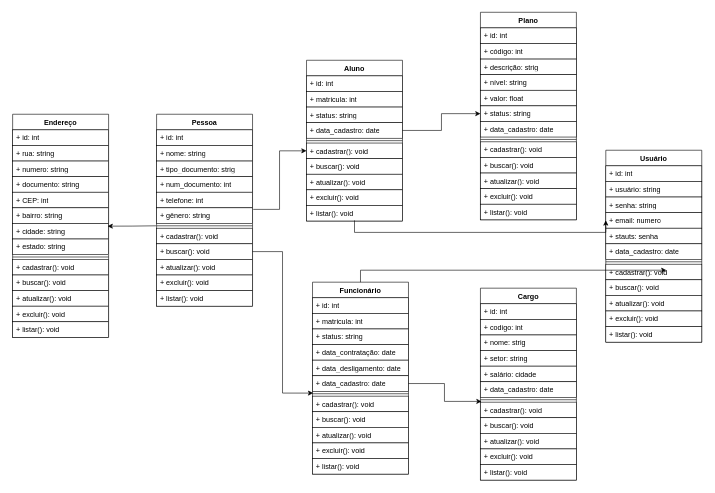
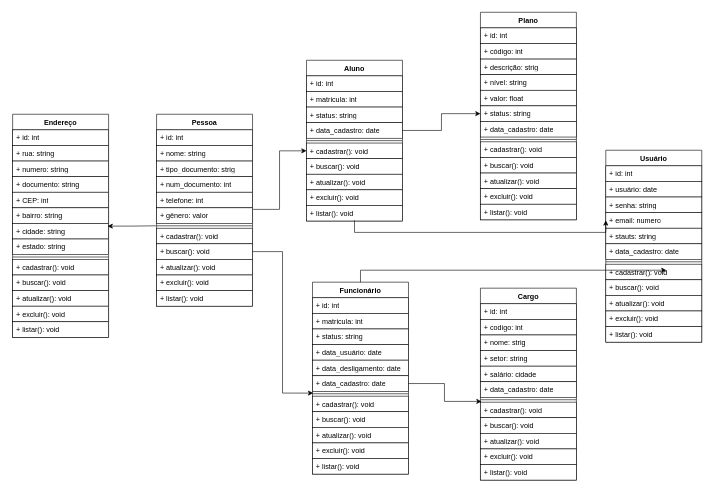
node "+ usuário: string": label "+ usuário: string" -> "+ usuário: date"
node "+ gênero: string": label "+ gênero: string" -> "+ gênero: valor"
node "+ stauts: senha": label "+ stauts: senha" -> "+ stauts: string"
node "+ data_contratação: date": label "+ data_contratação: date" -> "+ data_usuário: date"
